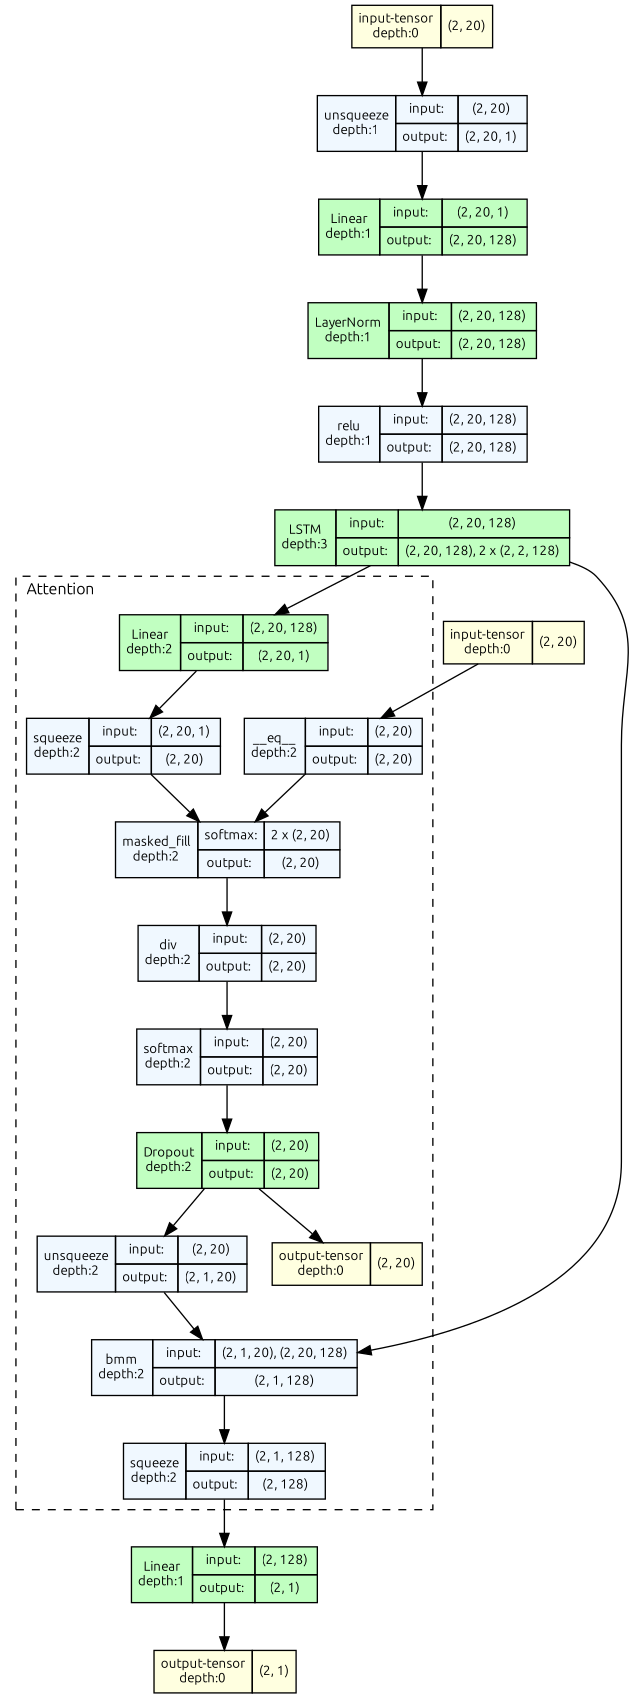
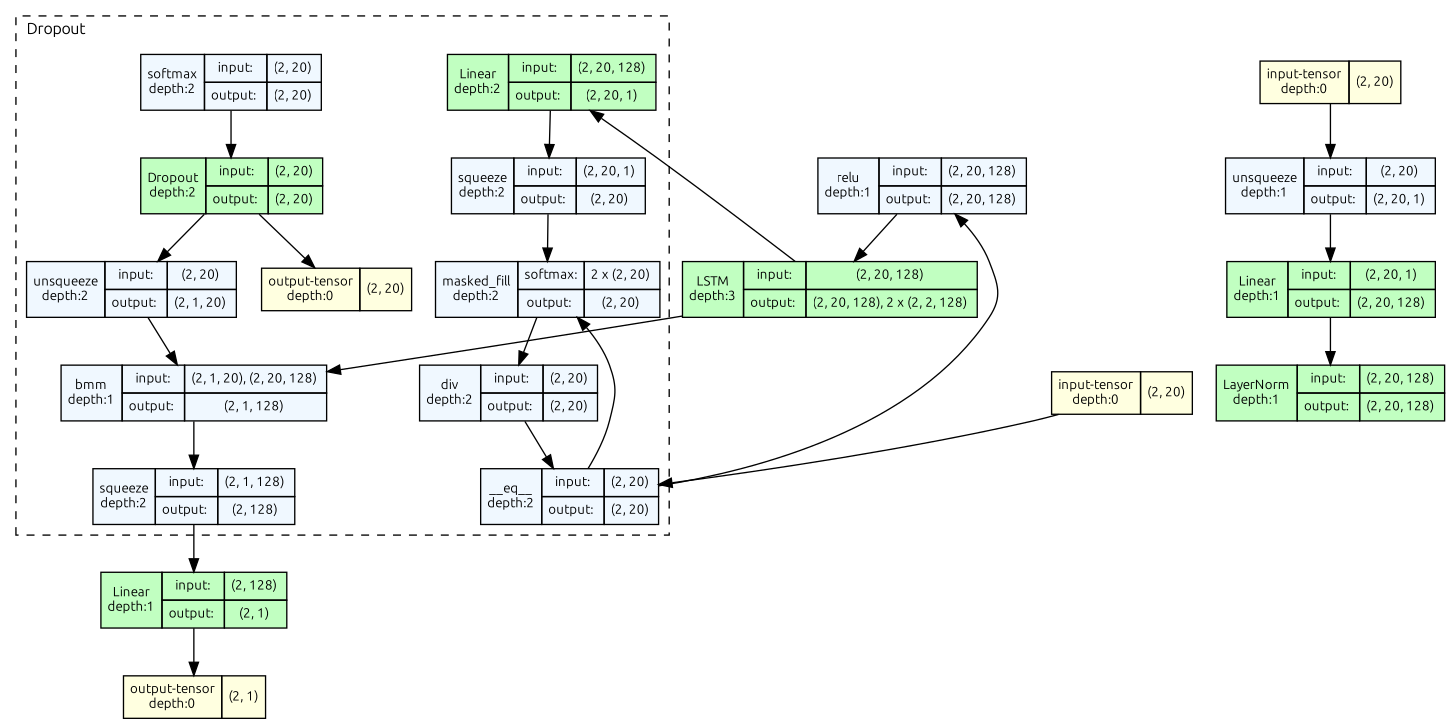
edge "LayerNorm" -> "relu": now "__eq__" -> "relu"
cluster "Attention": label "Attention" -> "Dropout"
edge "div" -> "softmax": now "div" -> "__eq__"
node "bmm": text "depth:2" -> "depth:1"
